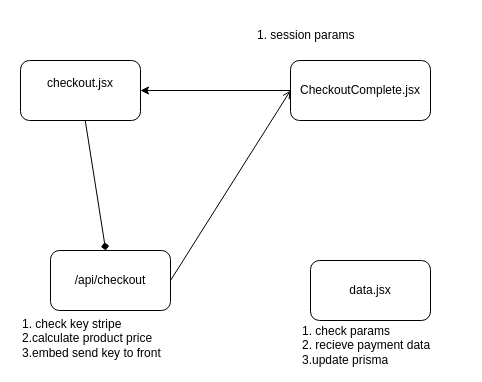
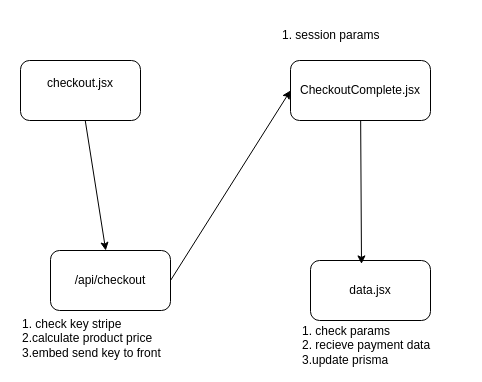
node "1. session params": moved (336, 36) -> (361, 36)
edge "CheckoutComplete.jsx" -> "checkout.jsx": now "CheckoutComplete.jsx" -> "data.jsx"
edge "/api/checkout" -> "CheckoutComplete.jsx": arrowhead open -> classic
edge "checkout.jsx" -> "/api/checkout": arrowhead diamond -> classic
